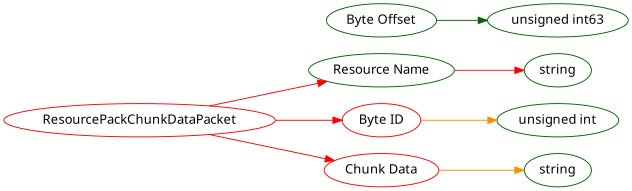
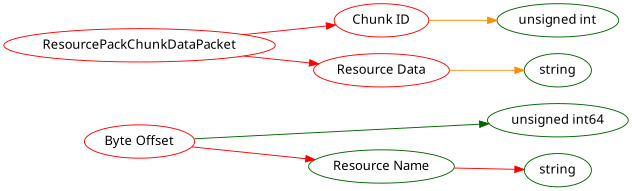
node "Byte Offset": color darkgreen -> red
node "unsigned int63": label "unsigned int63" -> "unsigned int64"
edge "ResourcePackChunkDataPacket" -> "Resource Name": now "Byte Offset" -> "Resource Name"
node "Byte ID": label "Byte ID" -> "Chunk ID"
node "Chunk Data": label "Chunk Data" -> "Resource Data"
